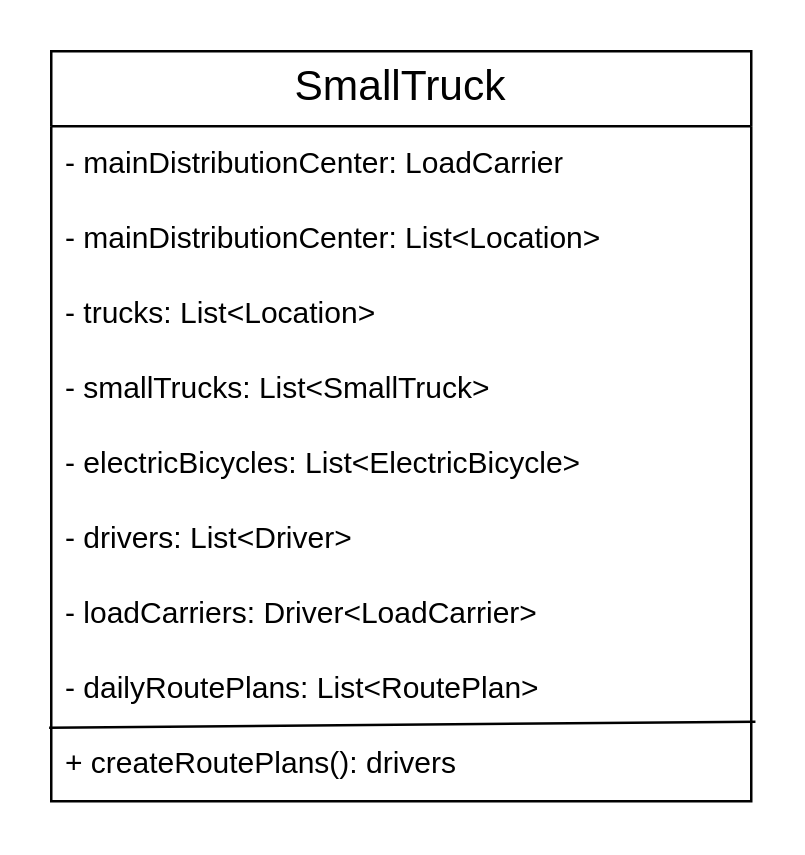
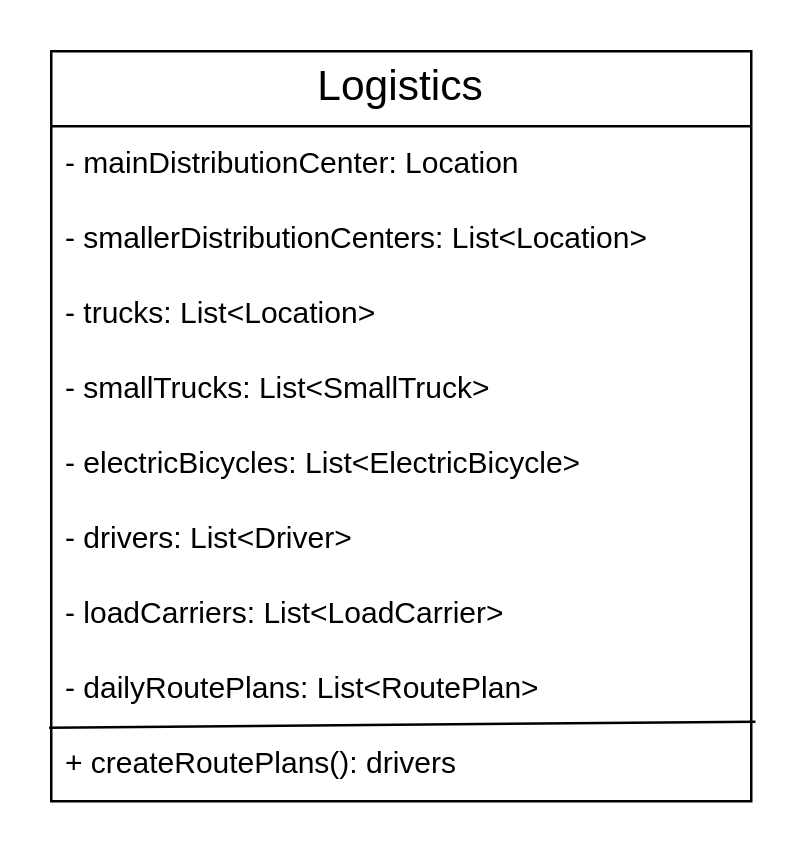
node "SmallTruck": label "SmallTruck" -> "Logistics"
node "- mainDistributionCenter: LoadCarrier": label "- mainDistributionCenter: LoadCarrier" -> "- mainDistributionCenter: Location"
node "- mainDistributionCenter: List<Location>": label "- mainDistributionCenter: List<Location>" -> "- smallerDistributionCenters: List<Location>"
node "- loadCarriers: Driver<LoadCarrier>": label "- loadCarriers: Driver<LoadCarrier>" -> "- loadCarriers: List<LoadCarrier>"
